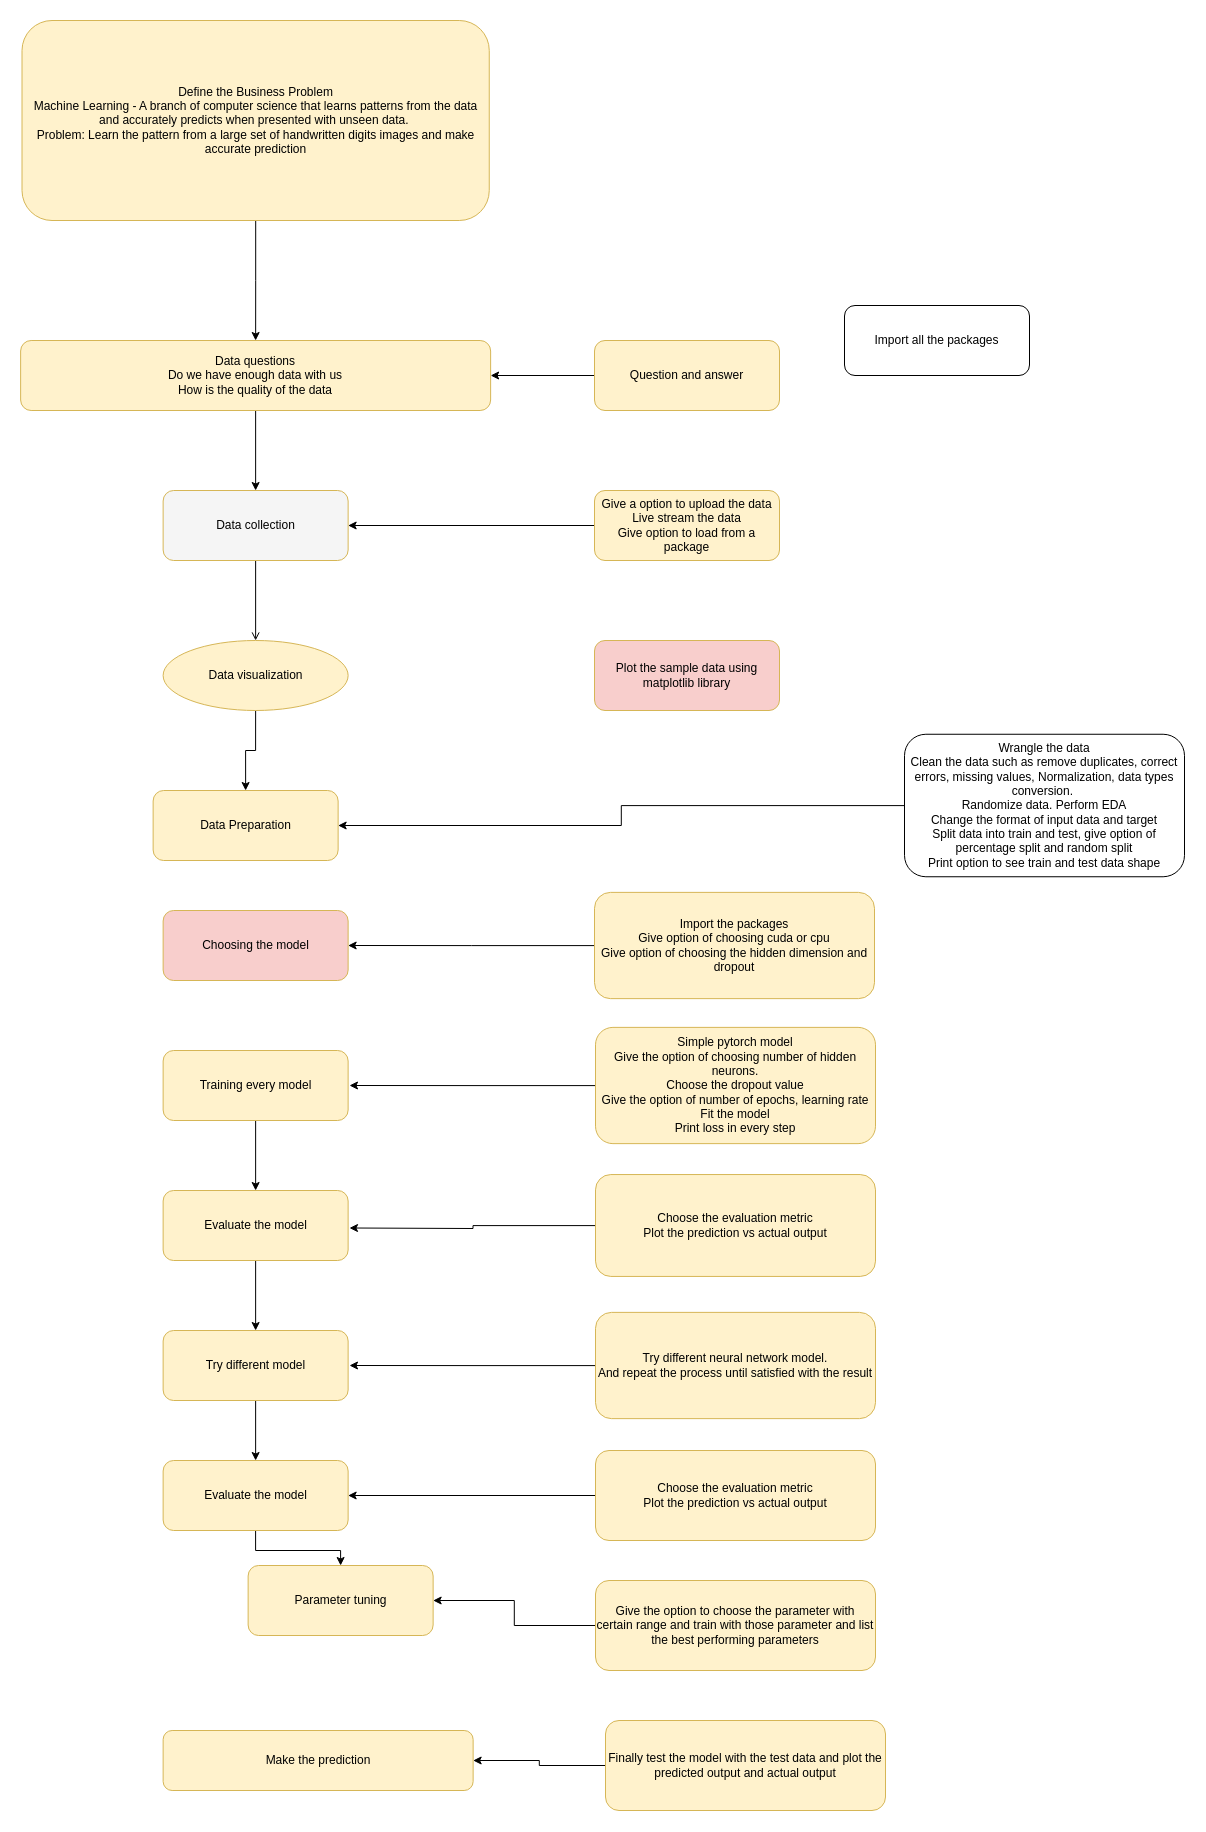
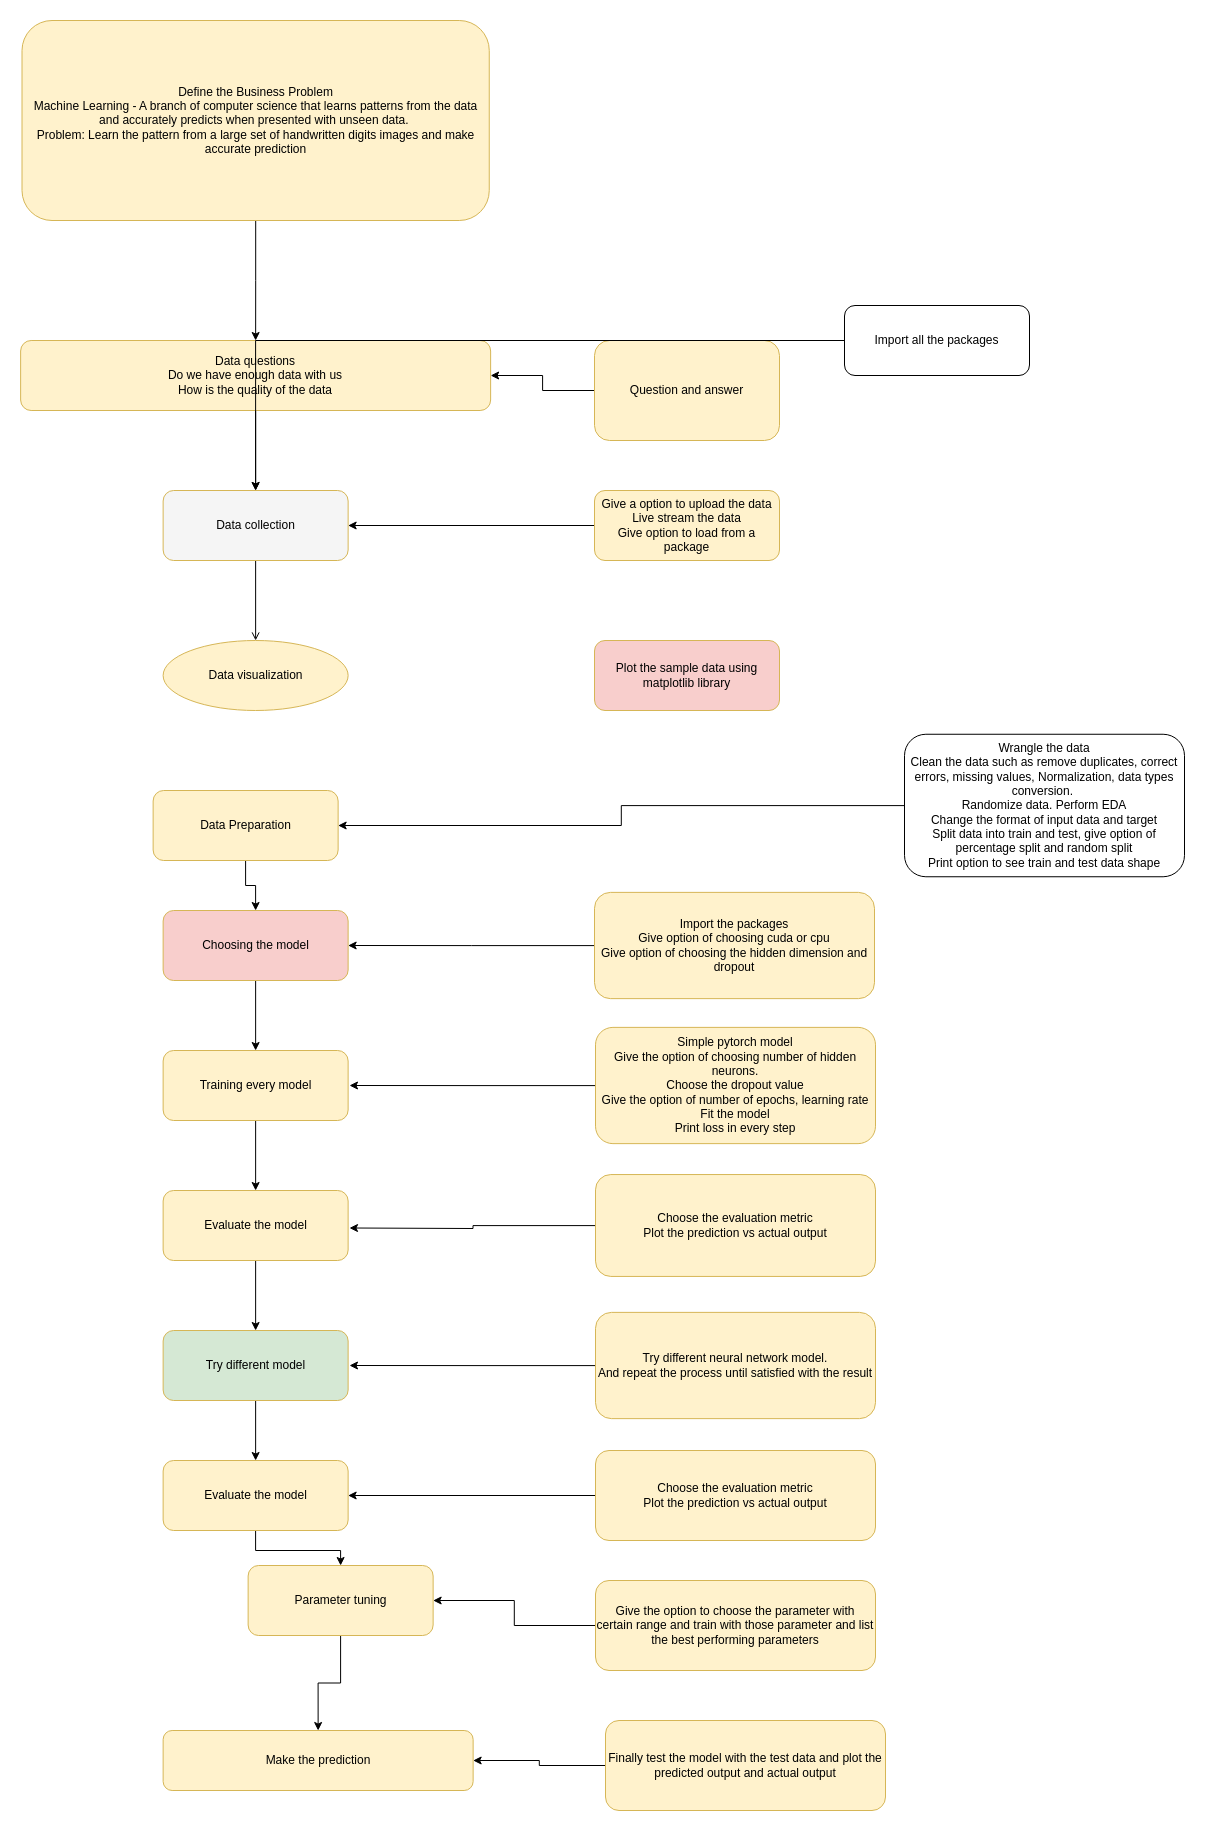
edge "Import all the packages" -> "Data collection": added
node "Question and answer": size 185x70 -> 185x100
edge "Data visualization" -> "Data Preparation": removed
edge "Data Preparation" -> "Choosing the model": added
edge "Choosing the model" -> "Training every model": added
node "Try different model": fillcolor #fff2cc -> #d5e8d4
edge "Parameter tuning" -> "Make the prediction": added
